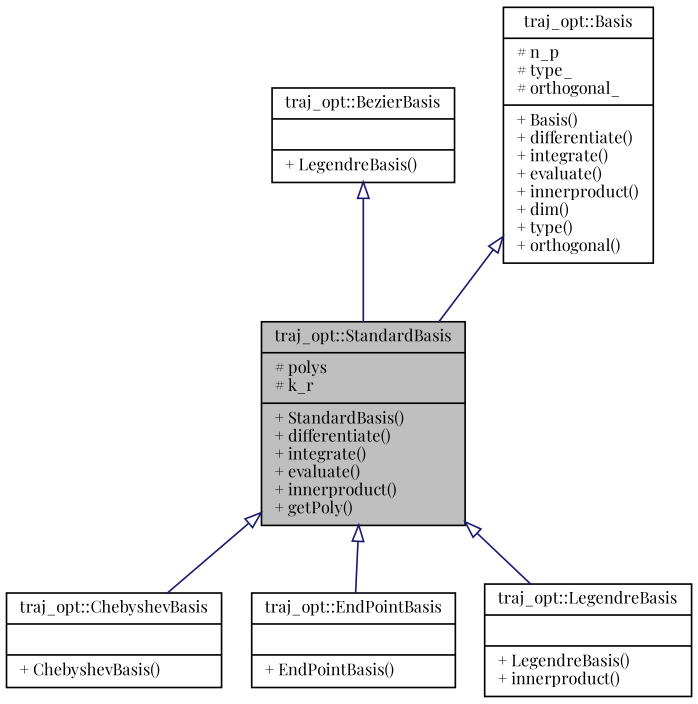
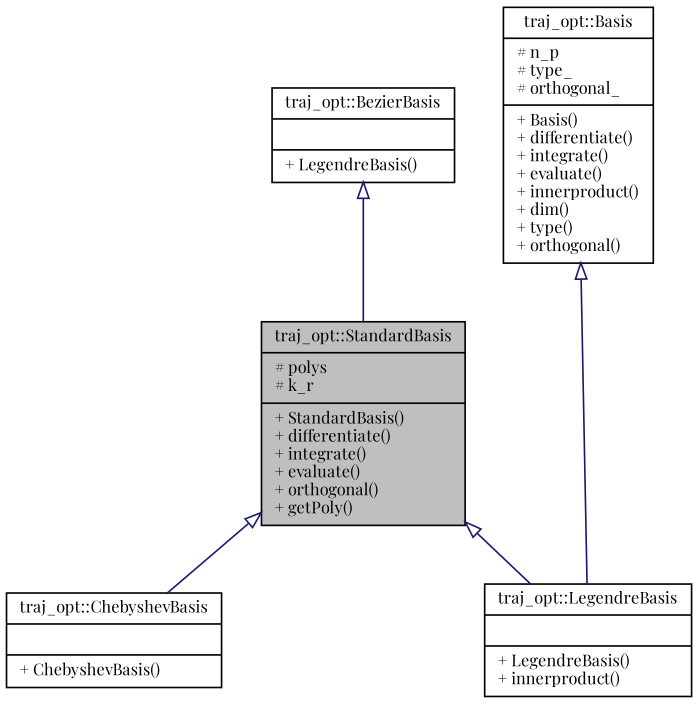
edge "traj_opt::StandardBasis" -> "traj_opt::Basis": now "traj_opt::LegendreBasis" -> "traj_opt::Basis"
node "traj_opt::StandardBasis": text "+ innerproduct()" -> "+ orthogonal()"
node "traj_opt::EndPointBasis": removed
